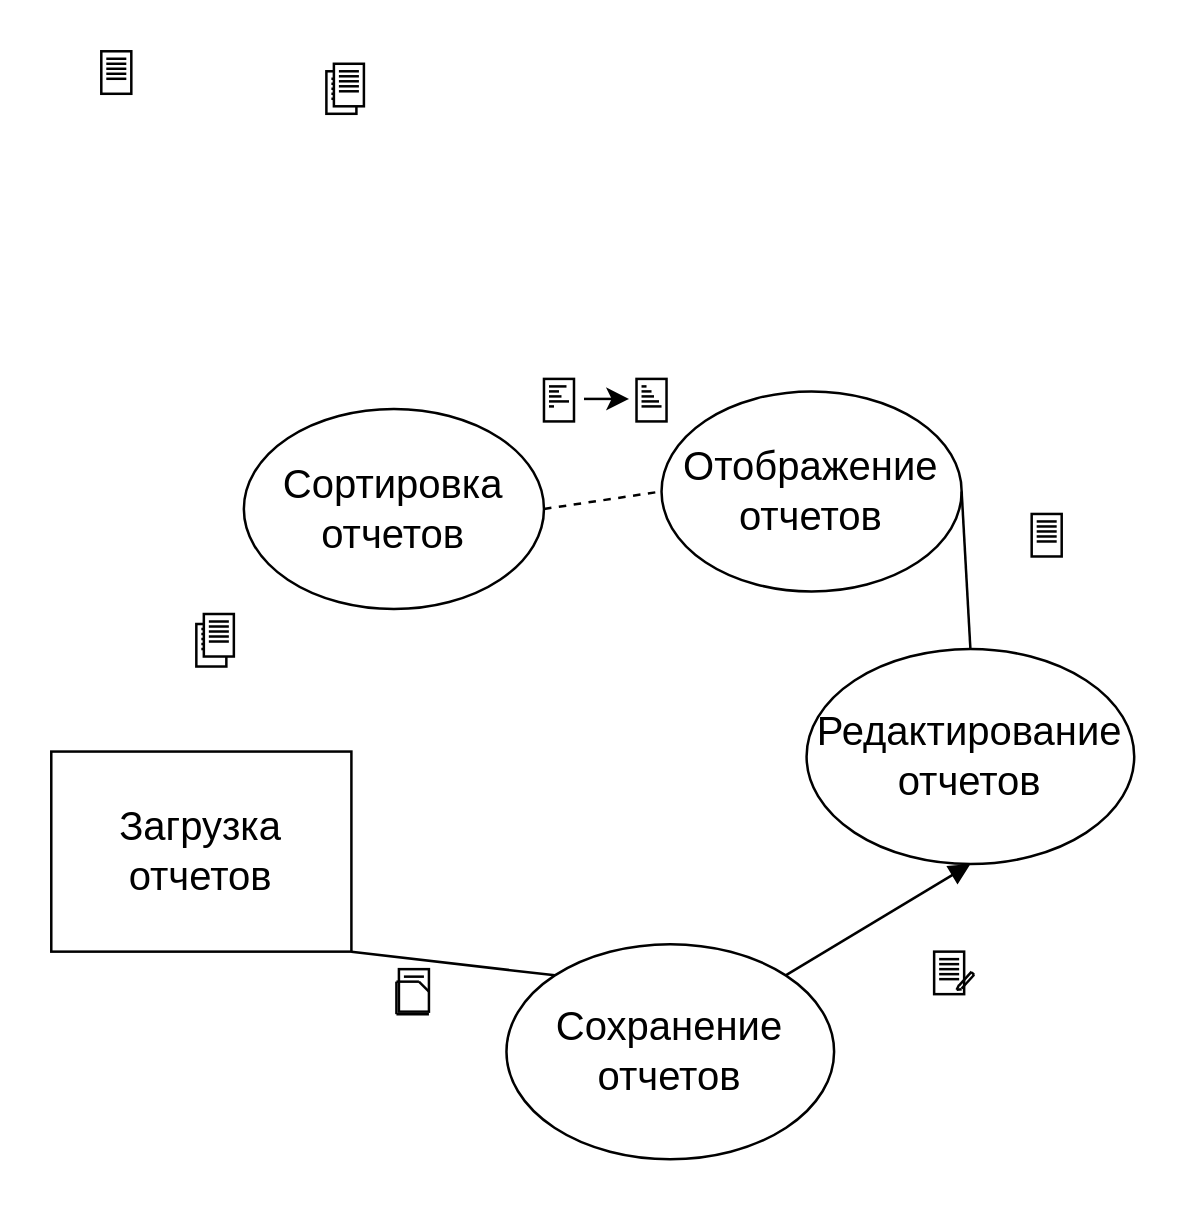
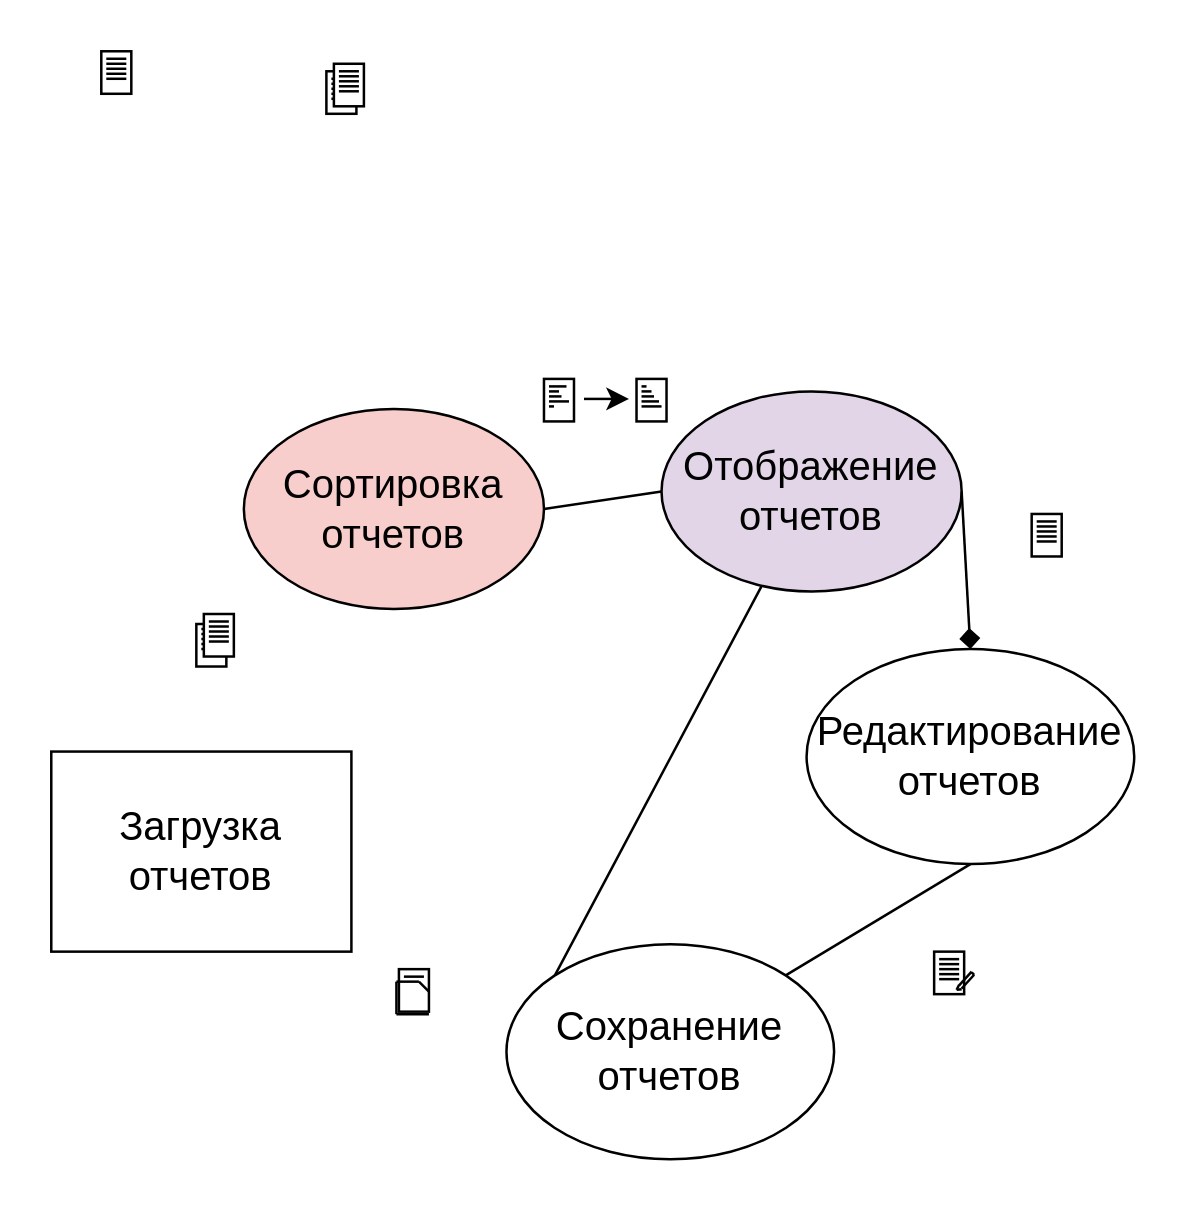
node "Отображение отчетов": fillcolor #ffffff -> #e1d5e7
edge "Отображение отчетов" -- "Сортировка отчетов": style dashed -> solid
node "Сортировка отчетов": fillcolor #ffffff -> #f8cecc
edge "Отображение отчетов" -- "Редактирование отчетов": arrowhead none -> diamond
edge "Сохранение отчетов" -> "Редактирование отчетов": arrowhead block -> none
edge "Загрузка отчетов" -- "Сохранение отчетов": now "Отображение отчетов" -- "Сохранение отчетов"
